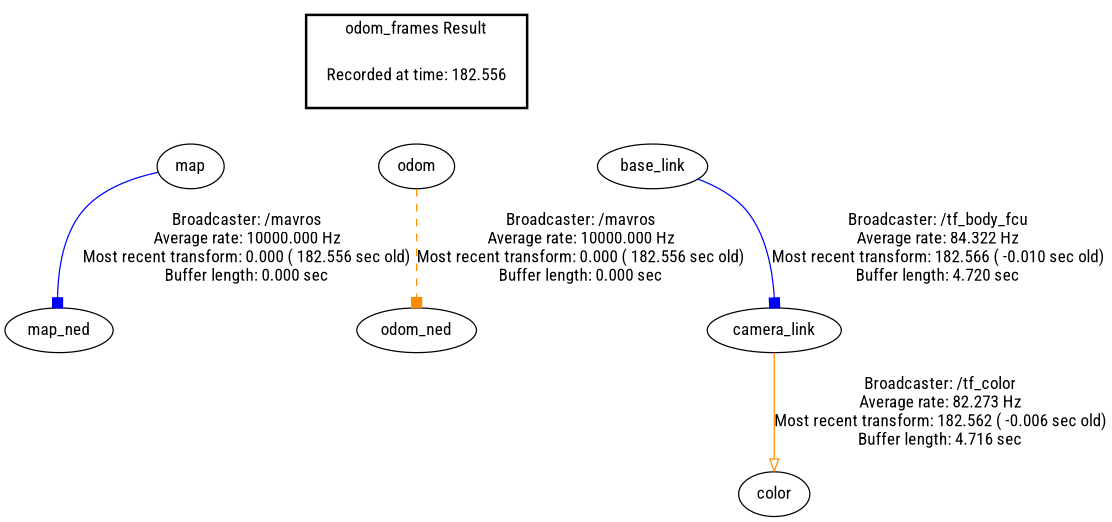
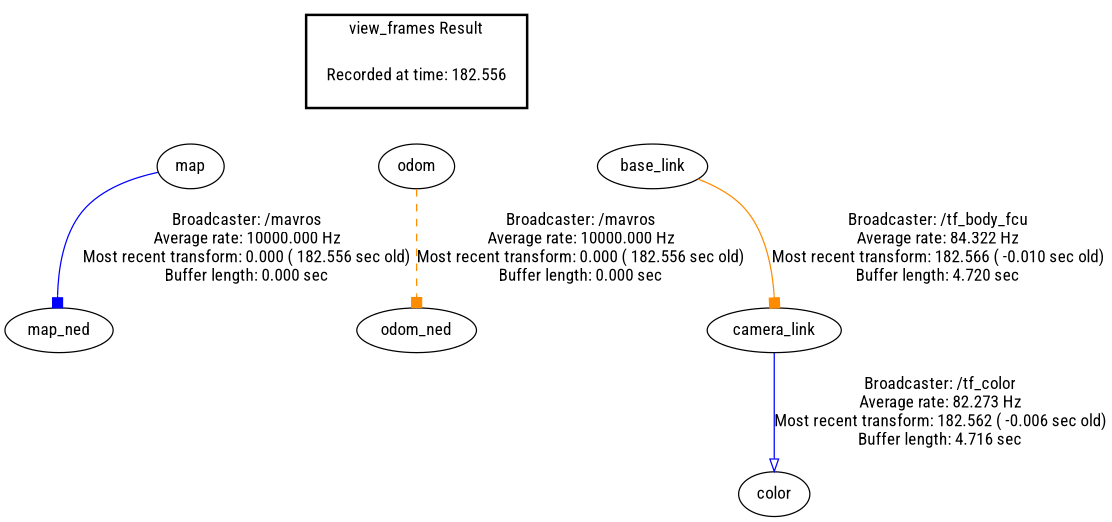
cluster "odom_frames Result": label "odom_frames Result" -> "view_frames Result"
edge "base_link" -> "camera_link": color blue -> darkorange
edge "camera_link" -> "color": color darkorange -> blue
